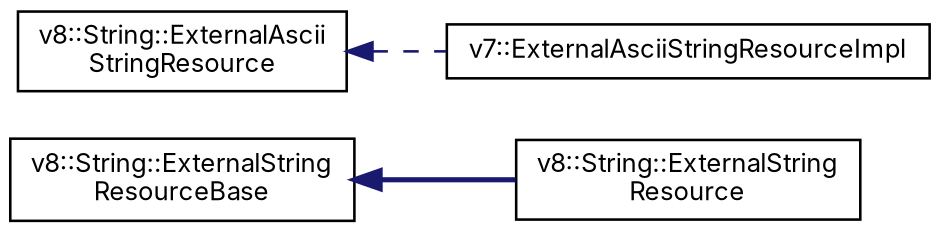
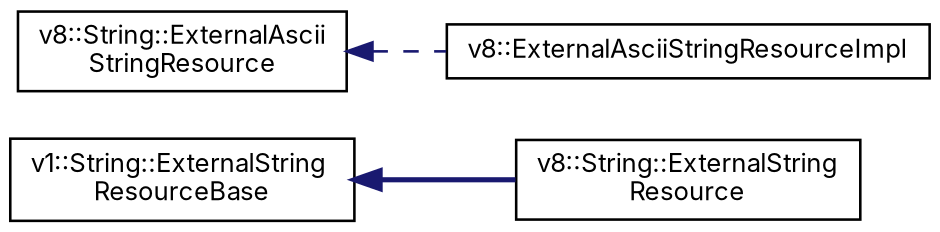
node "v7::ExternalAsciiStringResourceImpl": label "v7::ExternalAsciiStringResourceImpl" -> "v8::ExternalAsciiStringResourceImpl"
node "v8::String::ExternalString ResourceBase": label "v8::String::ExternalString ResourceBase" -> "v1::String::ExternalString ResourceBase"
